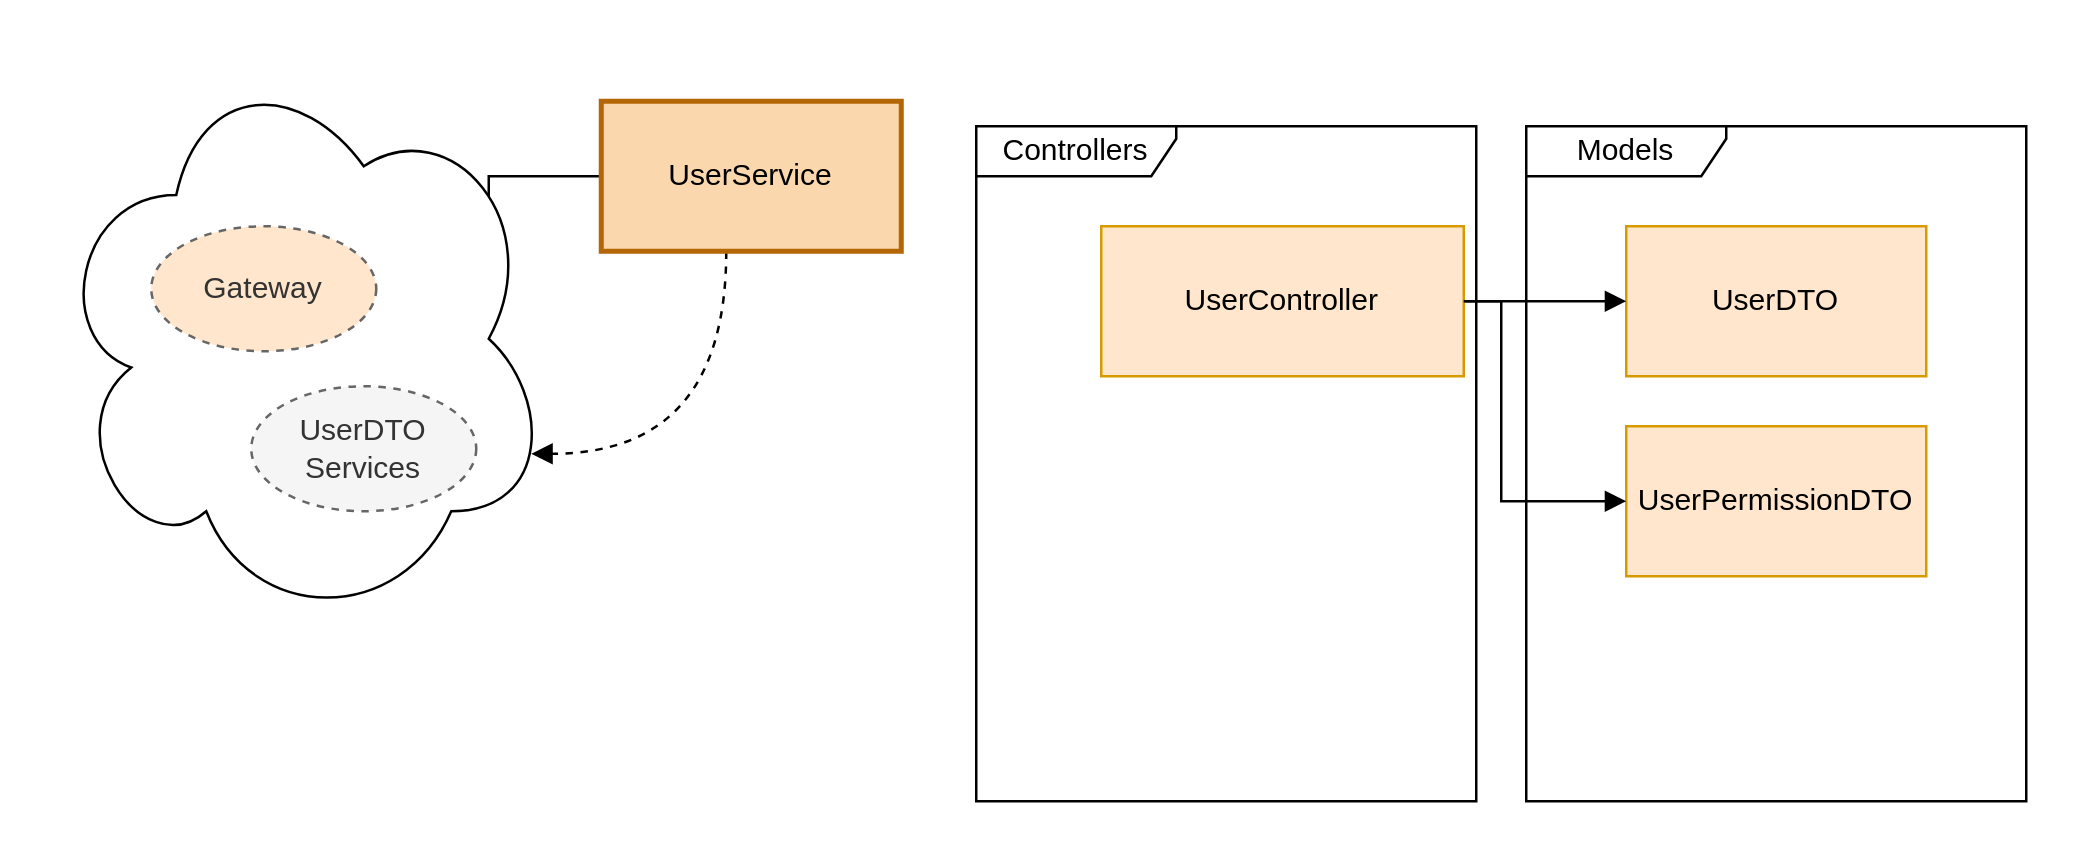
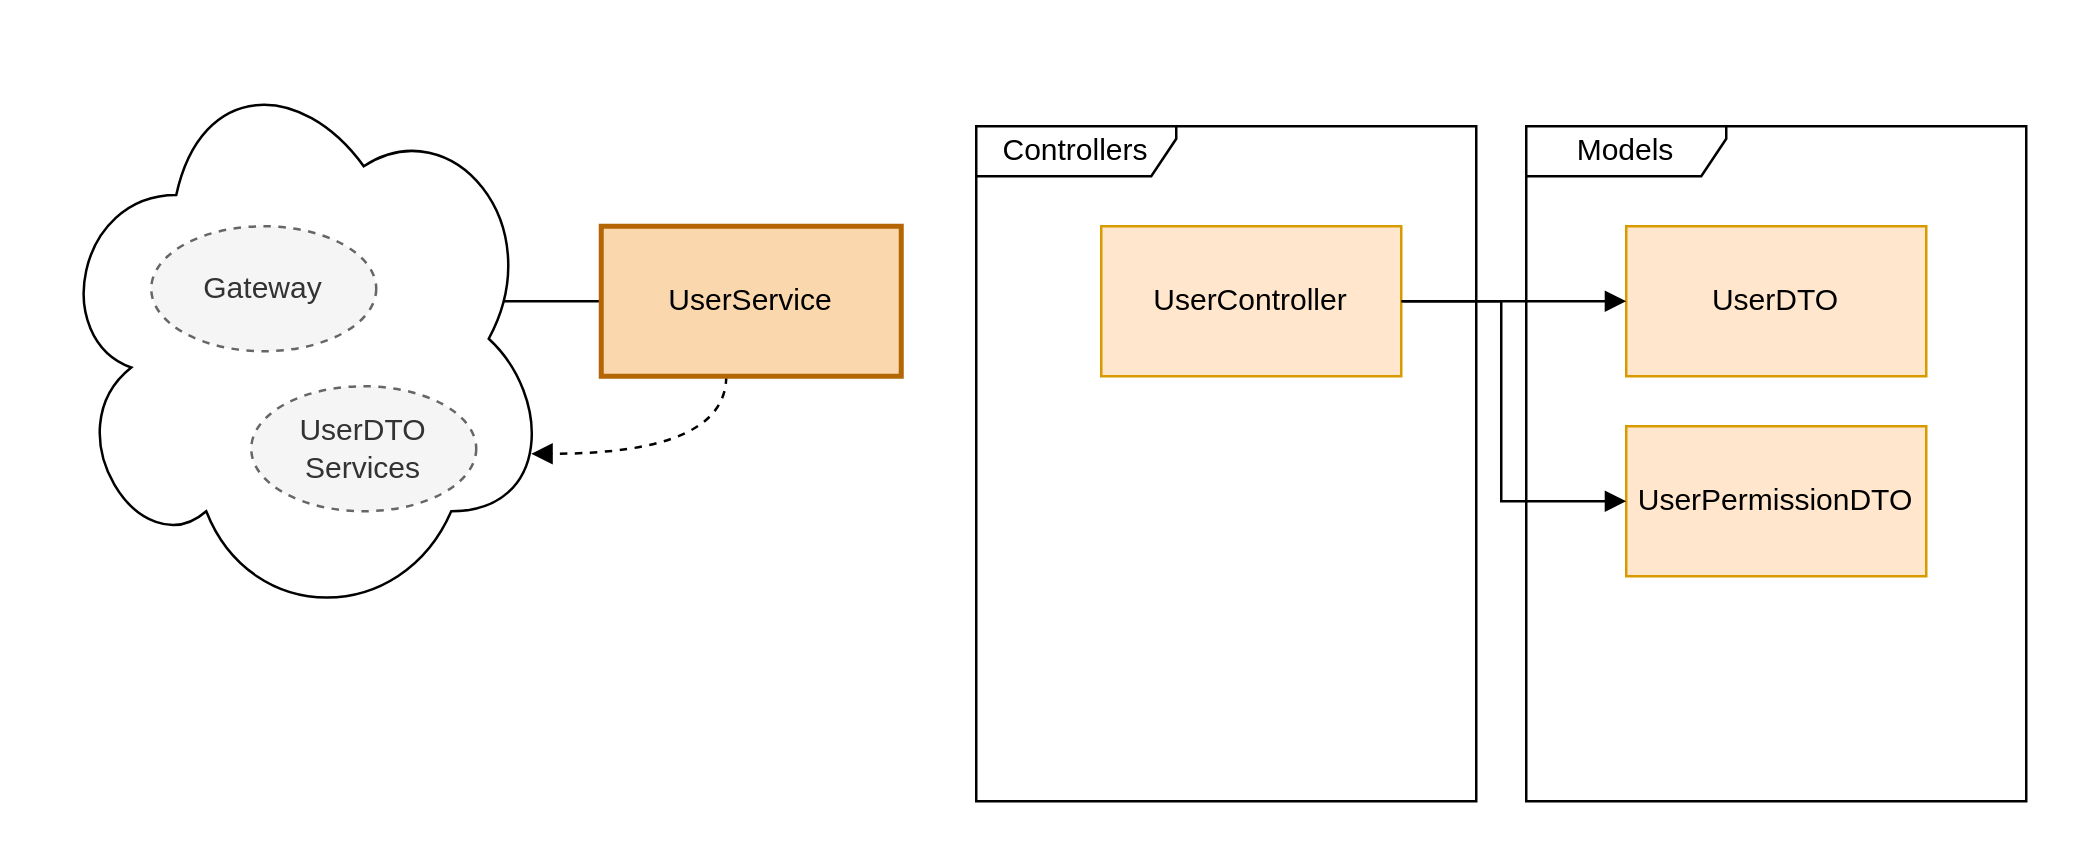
node "UserService": moved (751, 176) -> (751, 301)
node "Gateway": fillcolor #ffe6cc -> #f5f5f5
node "UserController": size 363x150 -> 300x150
